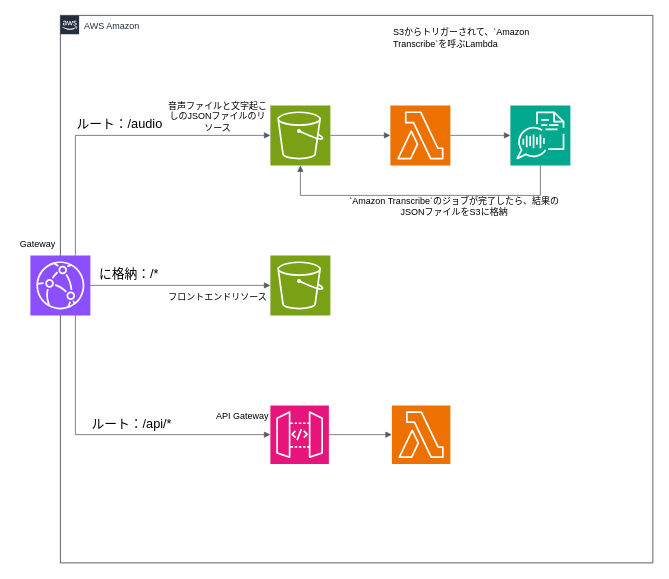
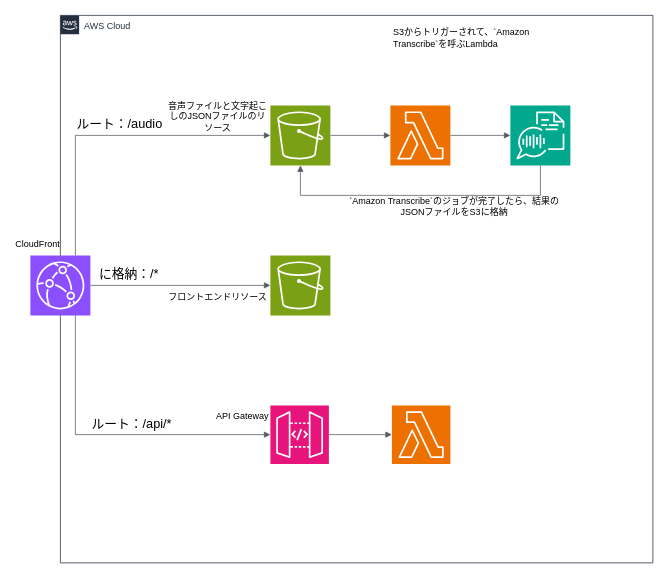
node "AWS Amazon": label "AWS Amazon" -> "AWS Cloud"
node "Gateway": label "Gateway" -> "CloudFront"
